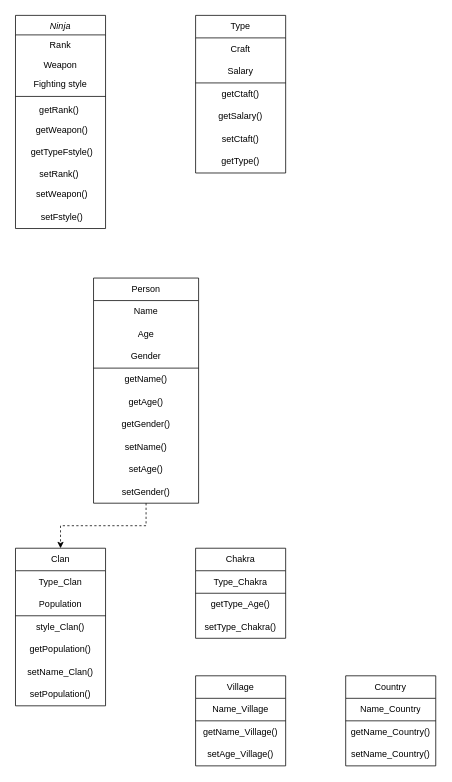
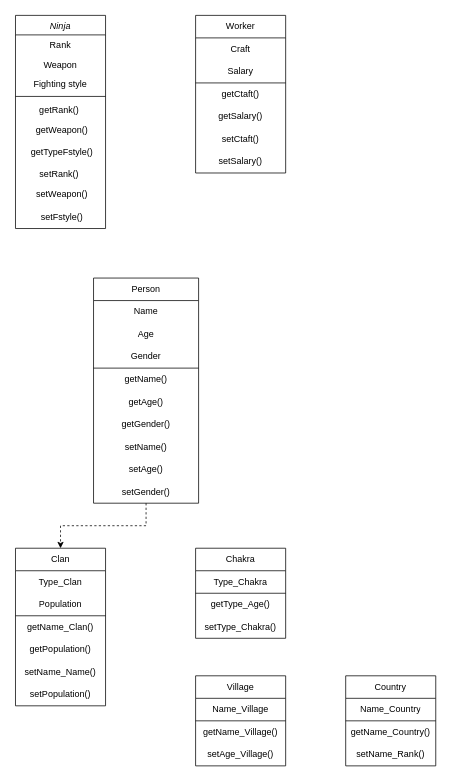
node "Type": label "Type" -> "Worker"
node "getType()": label "getType()" -> "setSalary()"
node "style_Clan()": label "style_Clan()" -> "getName_Clan()"
node "setName_Clan()": label "setName_Clan()" -> "setName_Name()"
node "setName_Country()": label "setName_Country()" -> "setName_Rank()"
